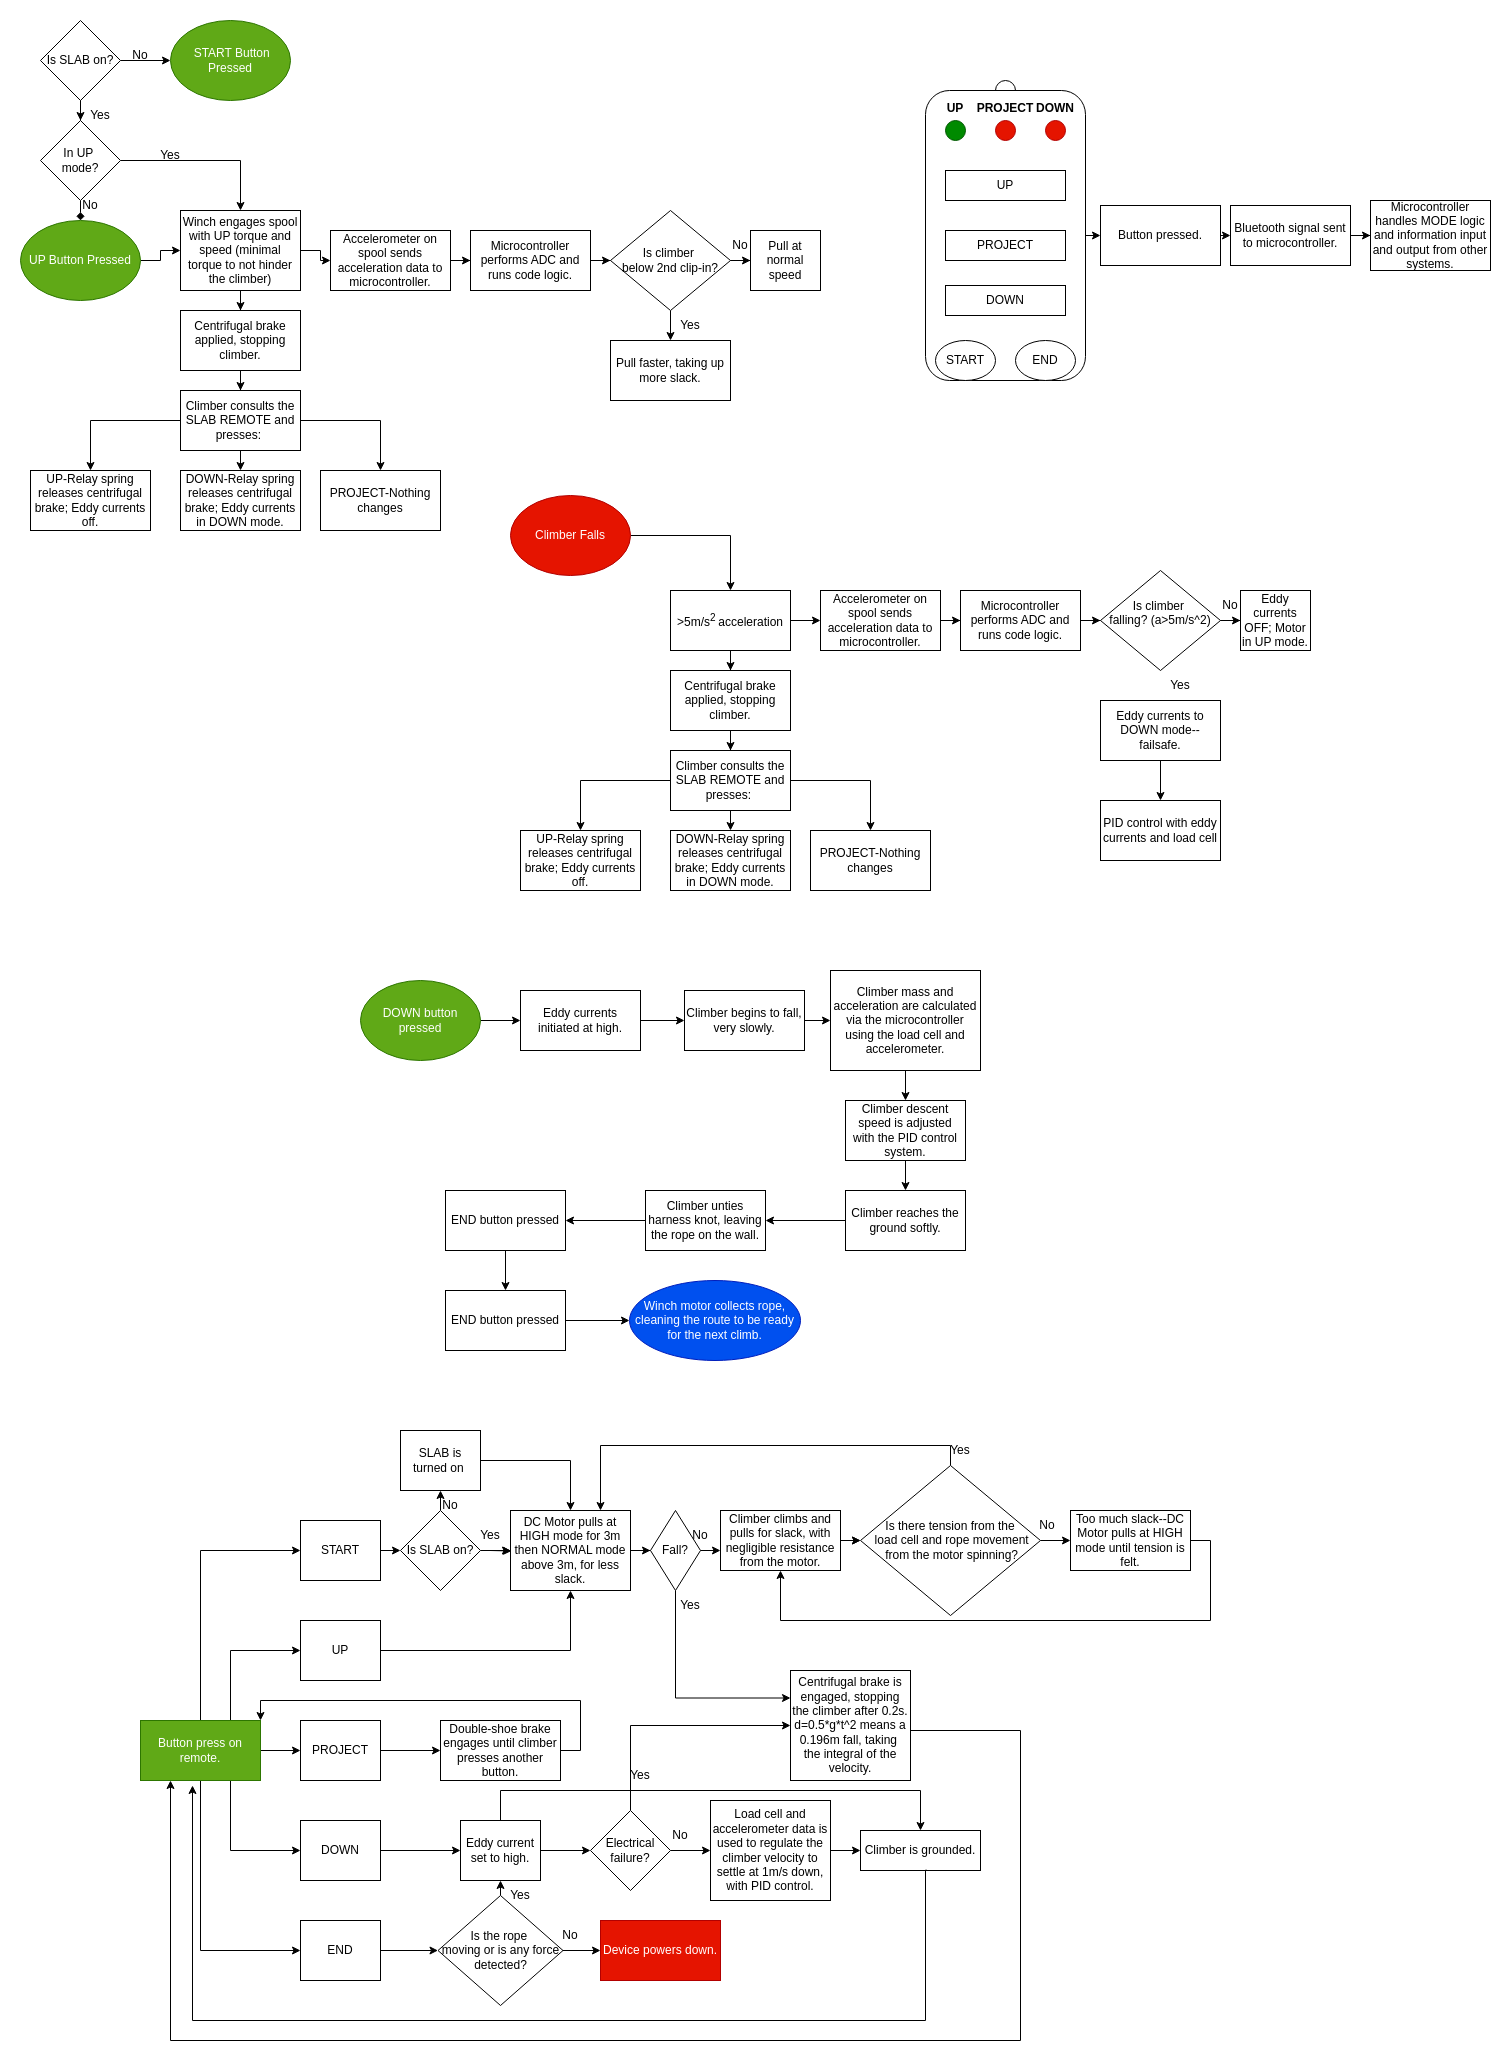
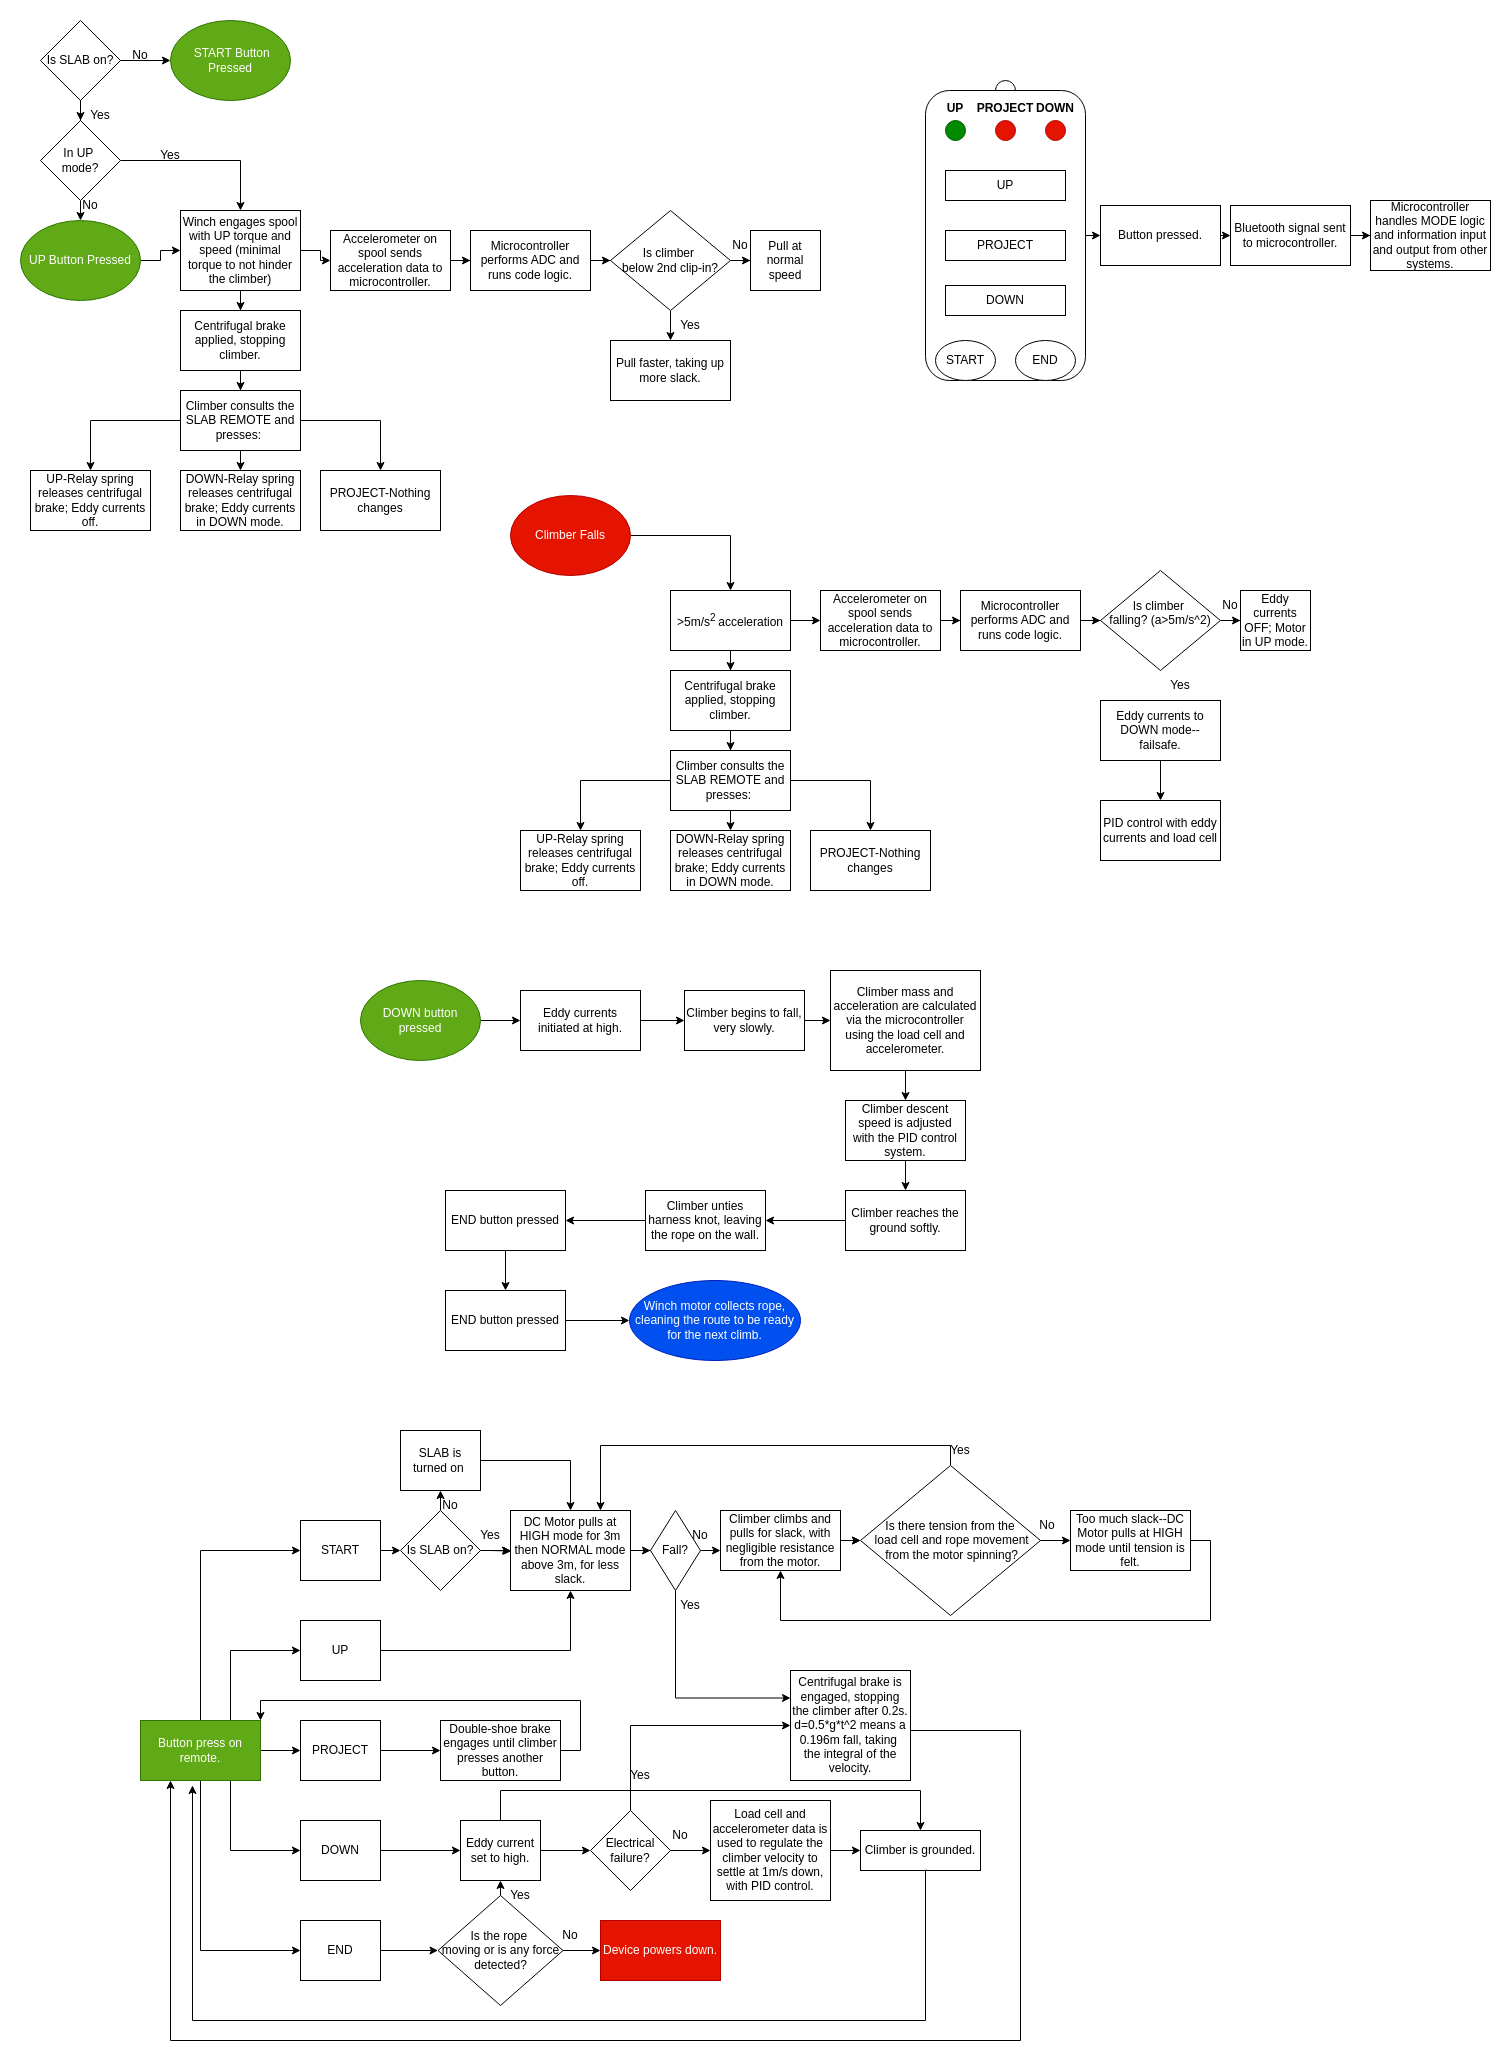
edge "In UP mode?" -> "UP Button Pressed": arrowhead diamond -> classic
